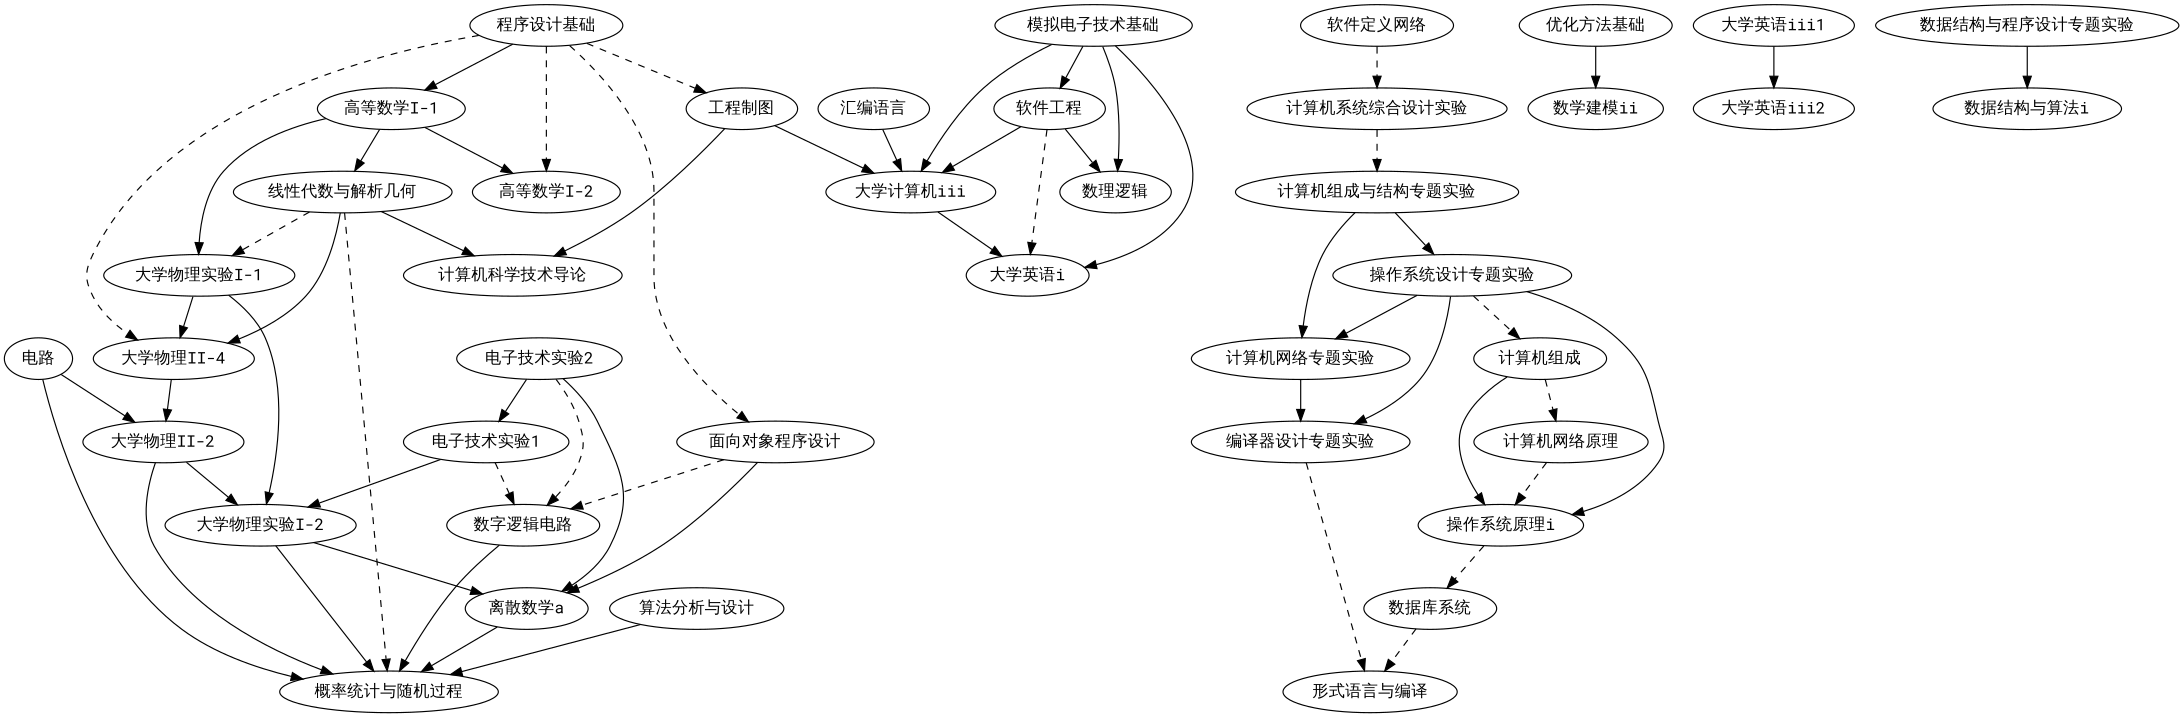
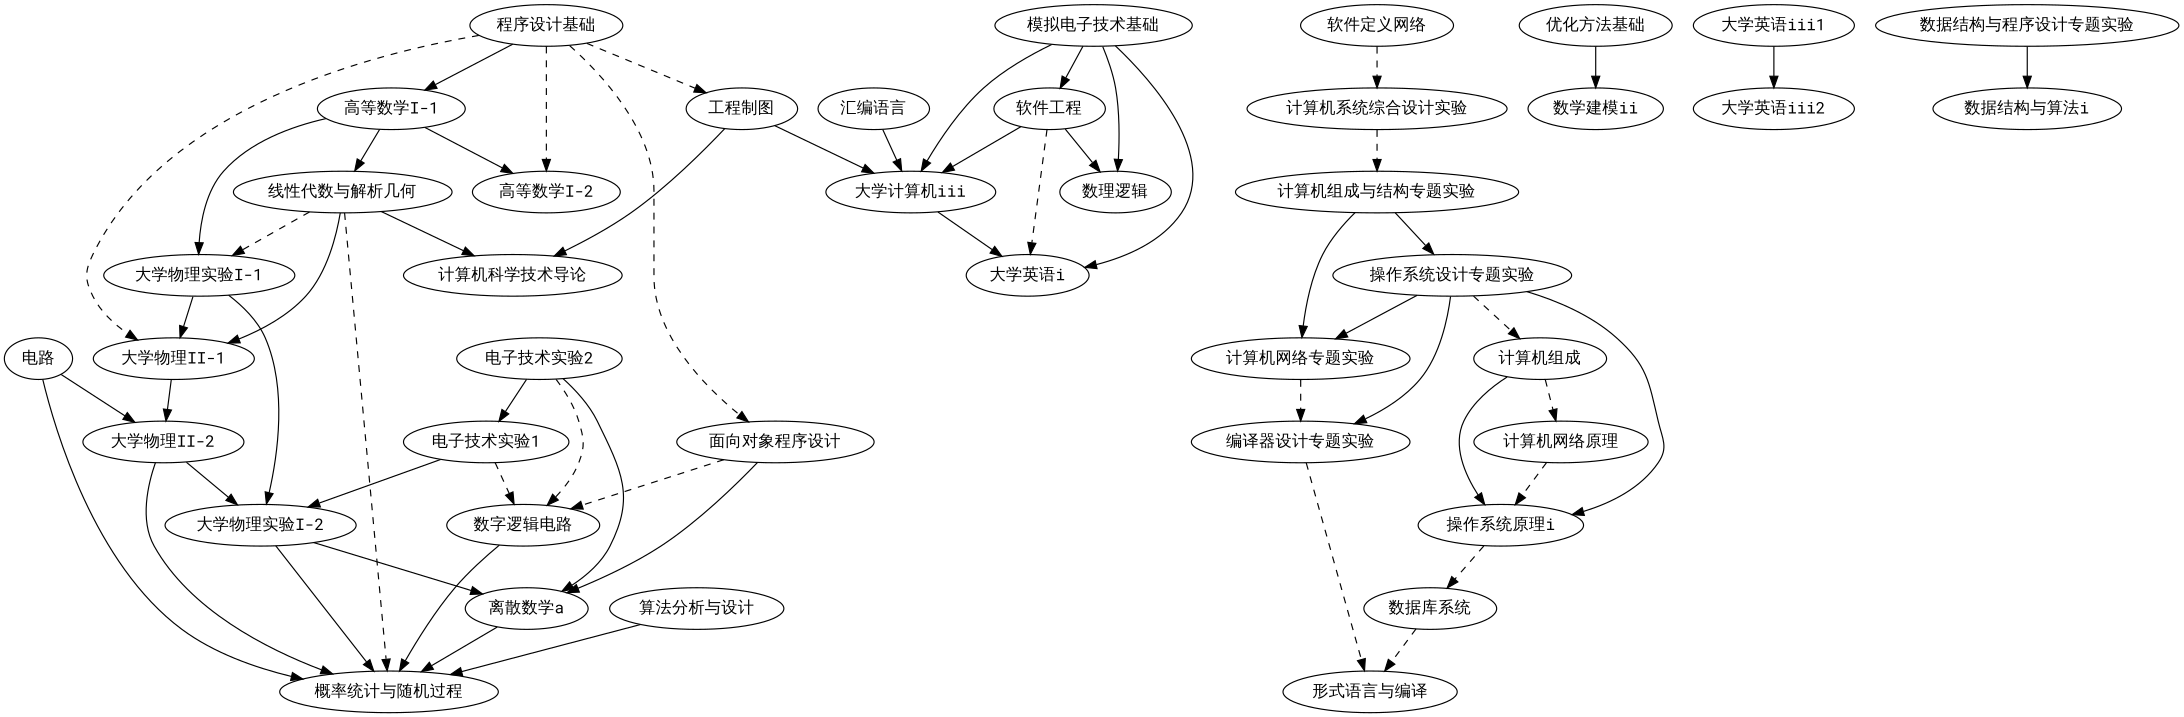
node "大学物理II-4": label "大学物理II-4" -> "大学物理II-1"
edge "计算机网络专题实验" -> "编译器设计专题实验": style solid -> dashed
